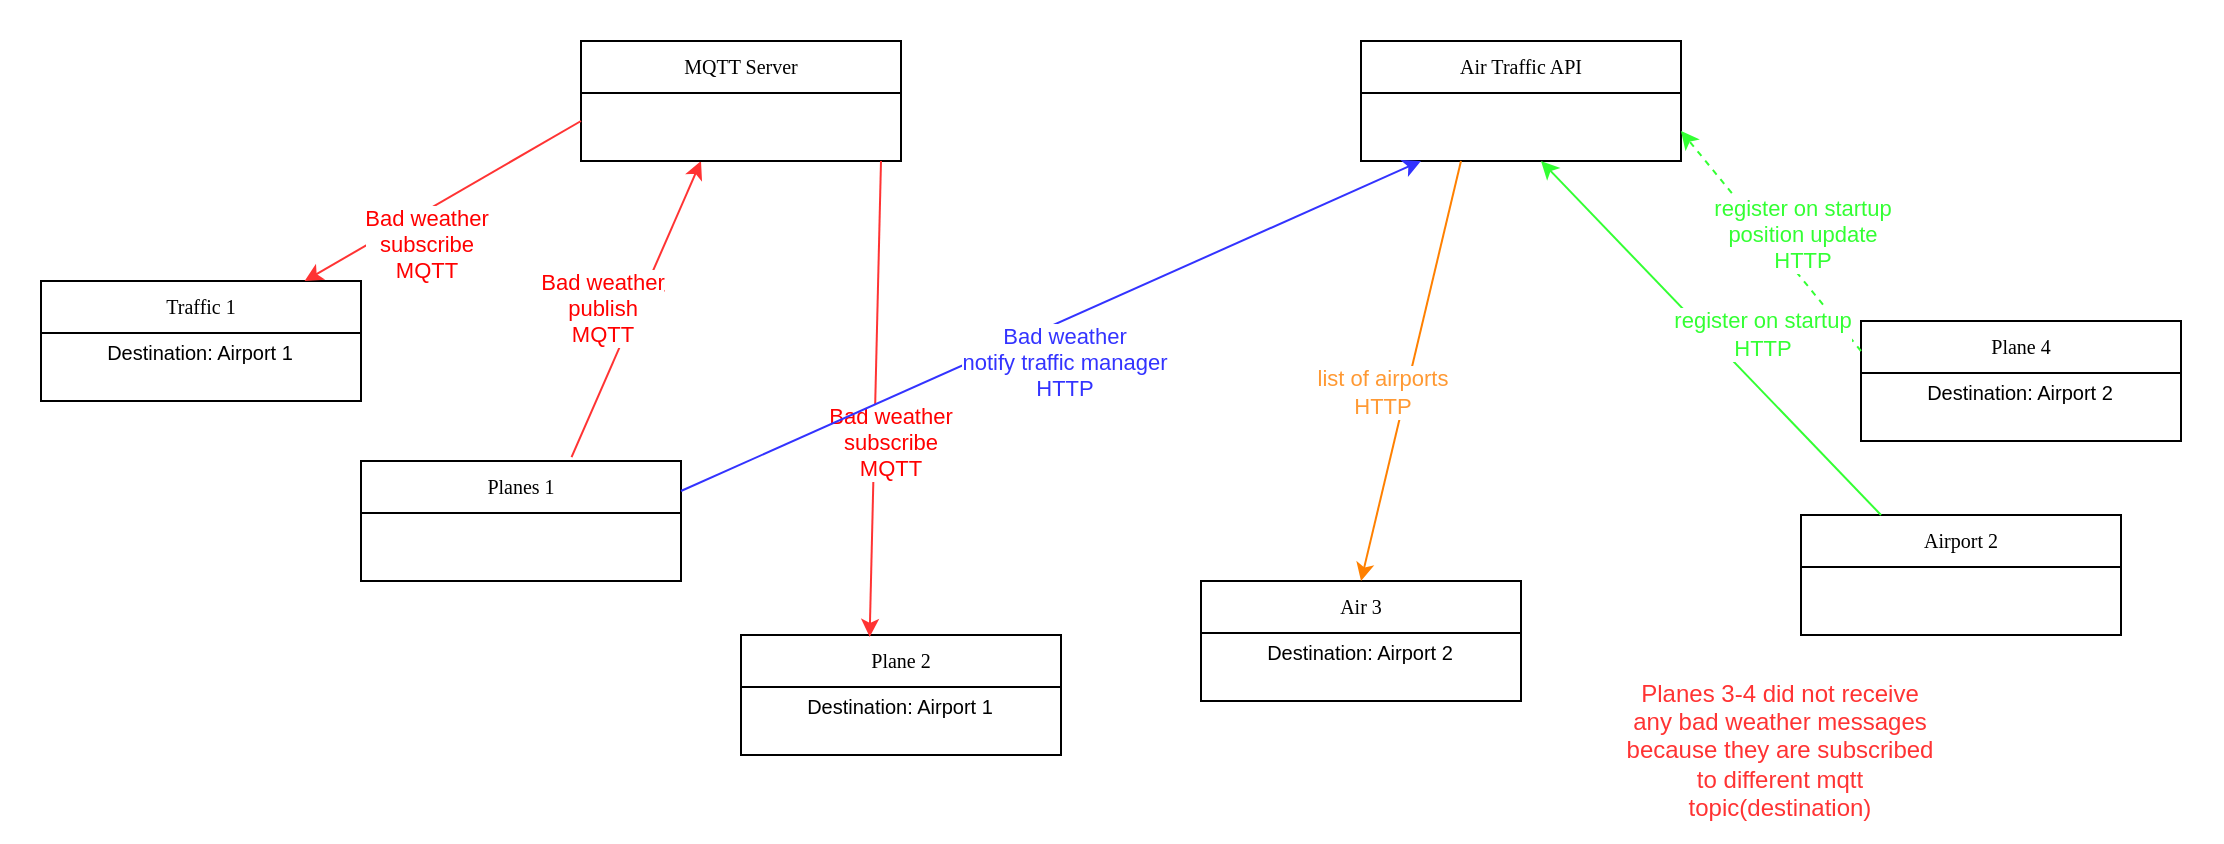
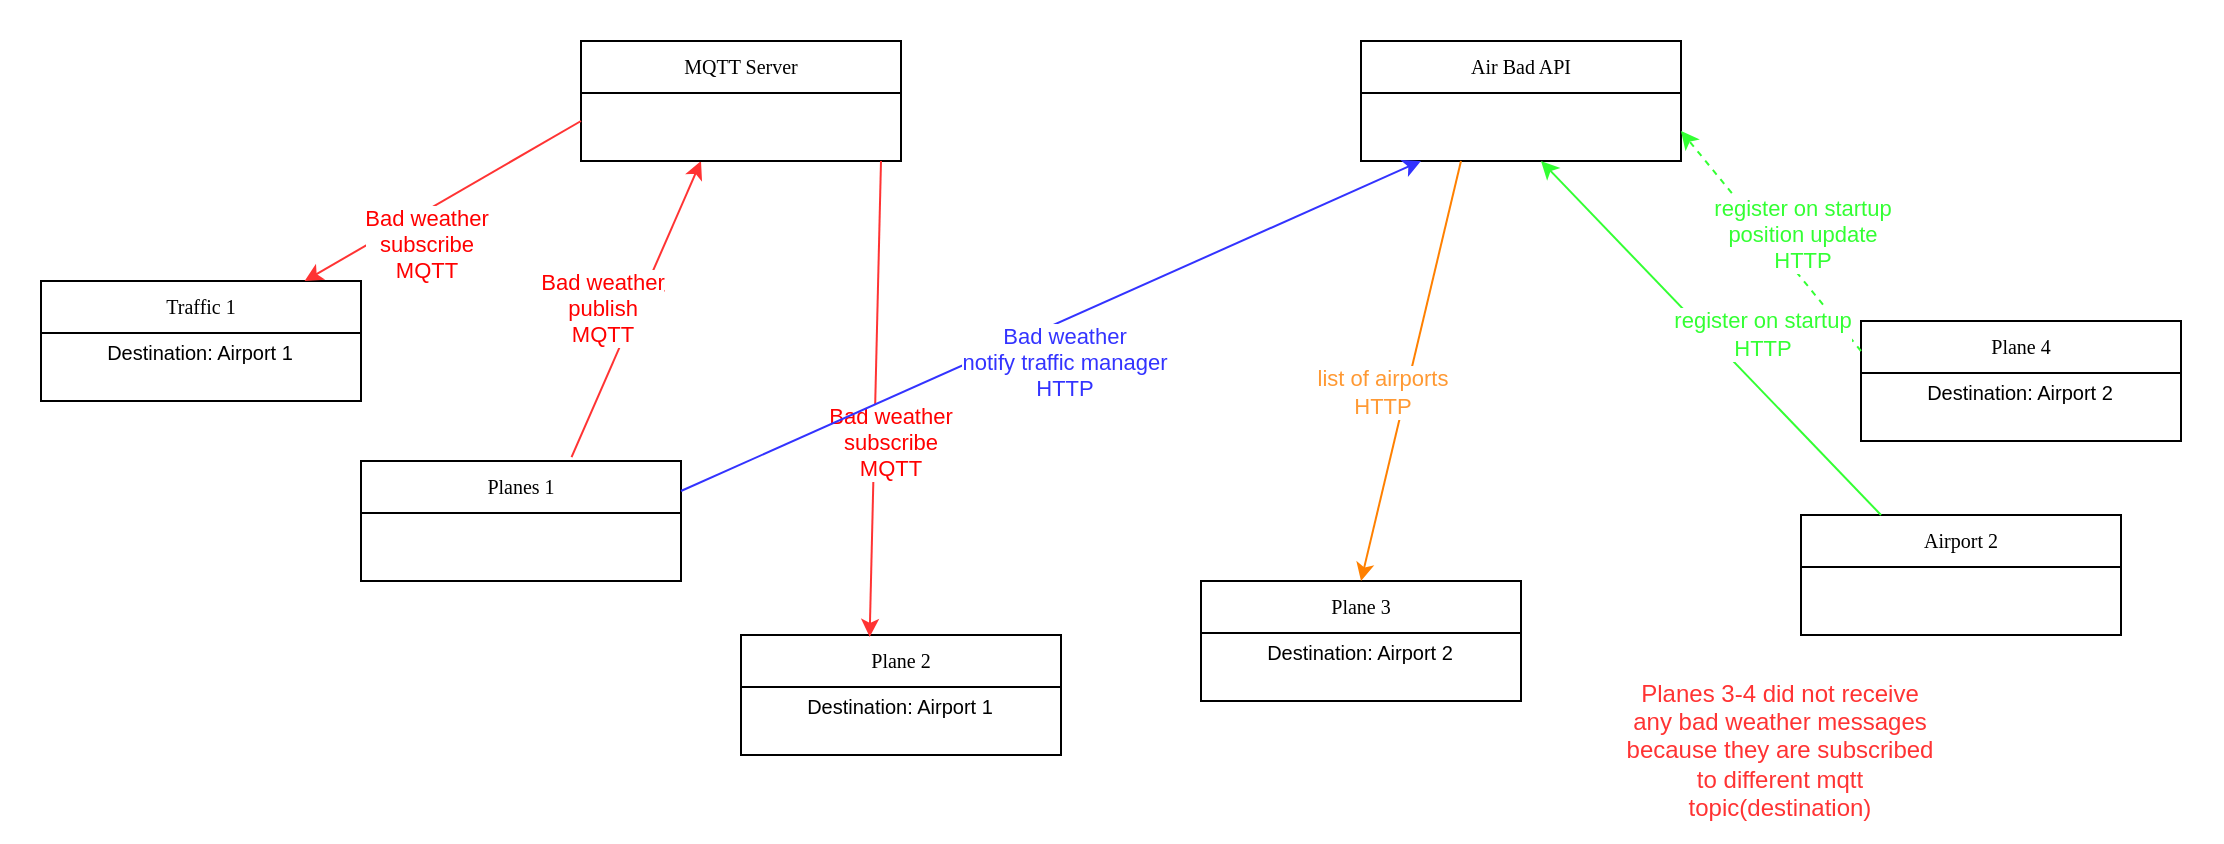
node "Air Traffic API": label "Air Traffic API" -> "Air Bad API"
node "Air 3": label "Air 3" -> "Plane 3"
